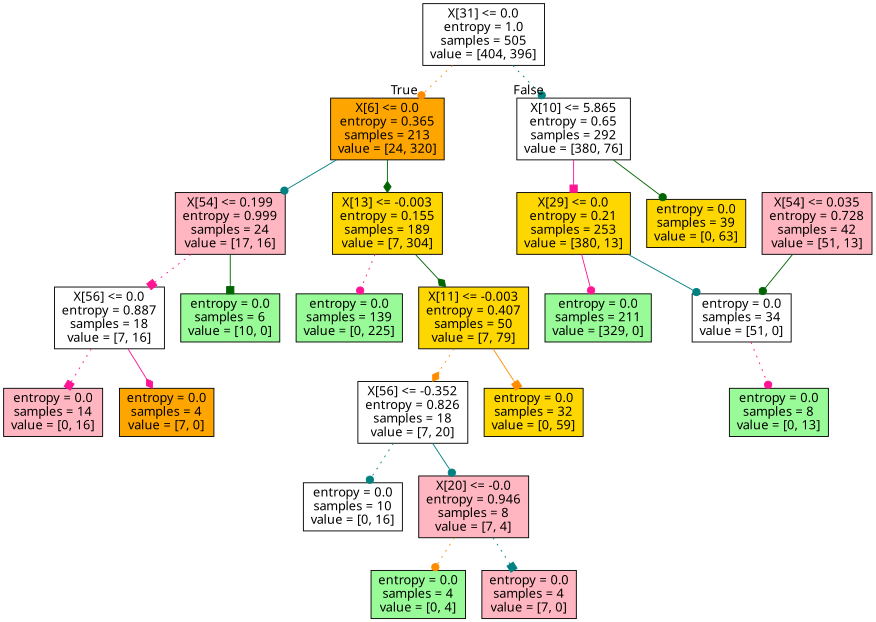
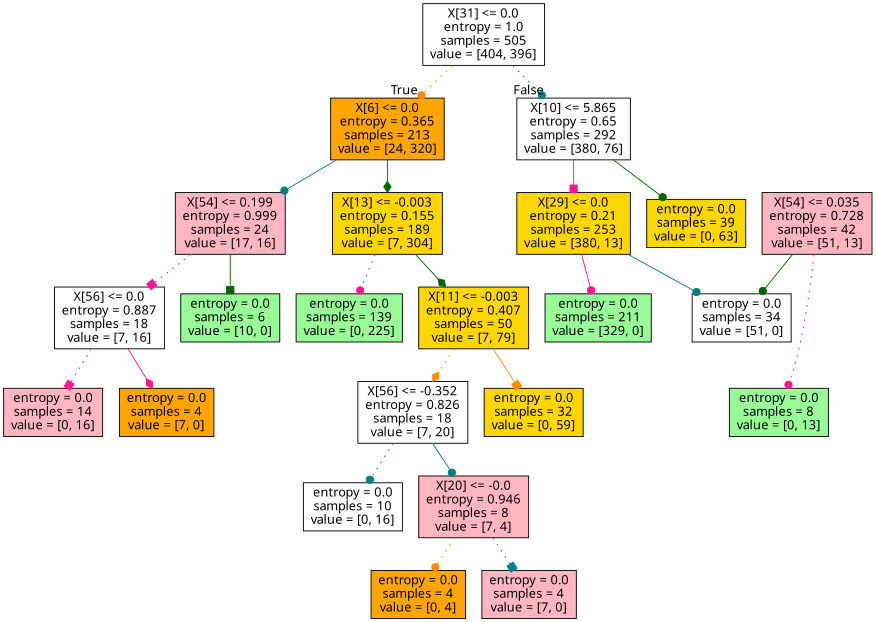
edge "entropy = 0.0 samples = 34 value = [51, 0]" -> "entropy = 0.0 samples = 8 value = [0, 13]": now "X[54] <= 0.035 entropy = 0.728 samples = 42 value = [51, 13]" -> "entropy = 0.0 samples = 8 value = [0, 13]"
node "entropy = 0.0 samples = 4 value = [0, 4]": fillcolor palegreen -> orange
